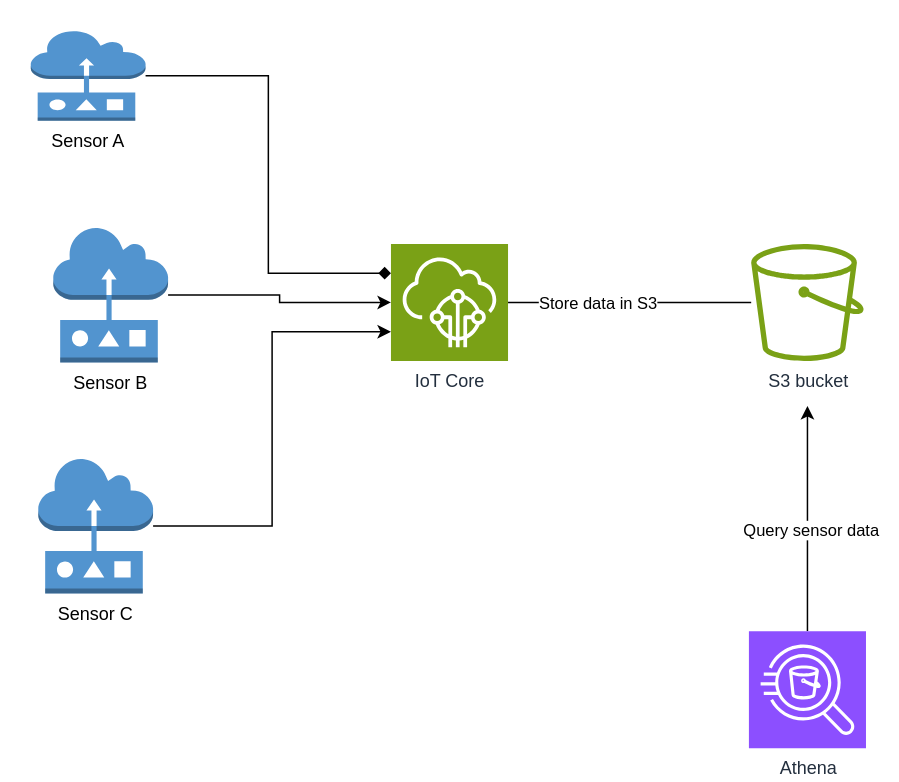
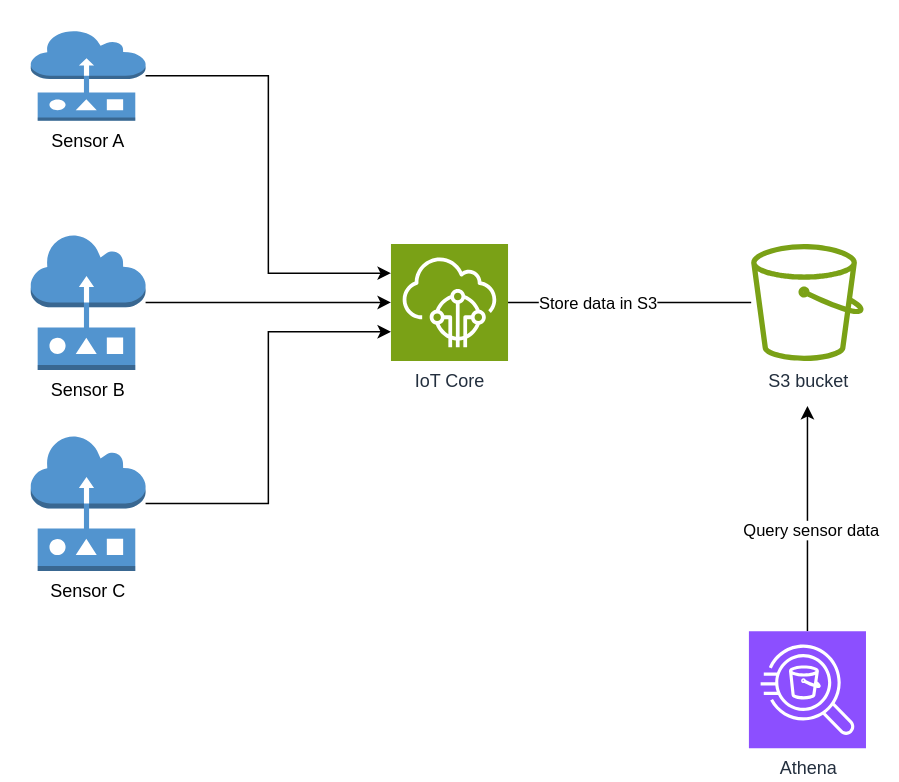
edge "Sensor A" -> "IoT Core": arrowhead diamond -> classic
node "Sensor B": moved (111, 295) -> (88, 302)
node "Sensor C": moved (96, 526) -> (88, 503)
